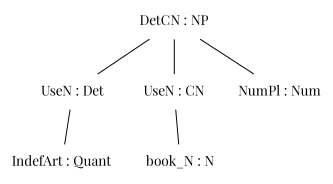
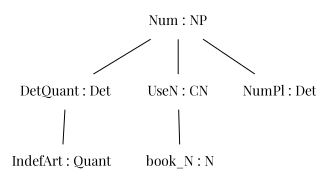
node "DetCN : NP": label "DetCN : NP" -> "Num : NP"
node "UseN : Det": label "UseN : Det" -> "DetQuant : Det"
node "NumPl : Num": label "NumPl : Num" -> "NumPl : Det"
